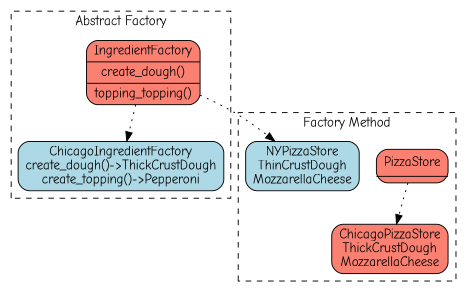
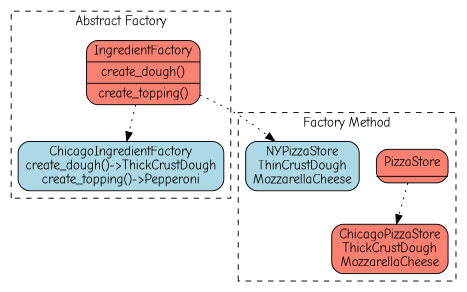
node "IngredientFactory": text "topping_topping()" -> "create_topping()"
